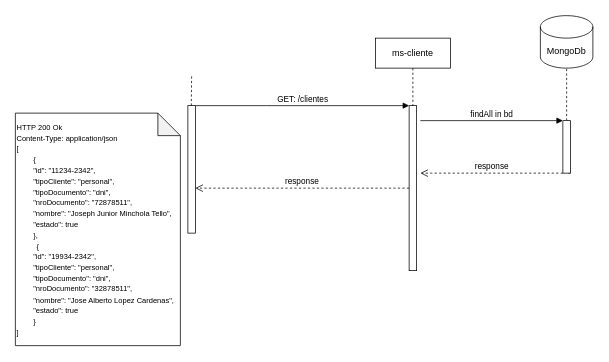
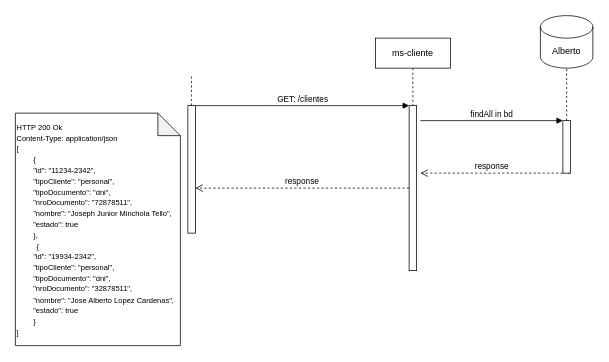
node "MongoDb": label "MongoDb" -> "Alberto"
